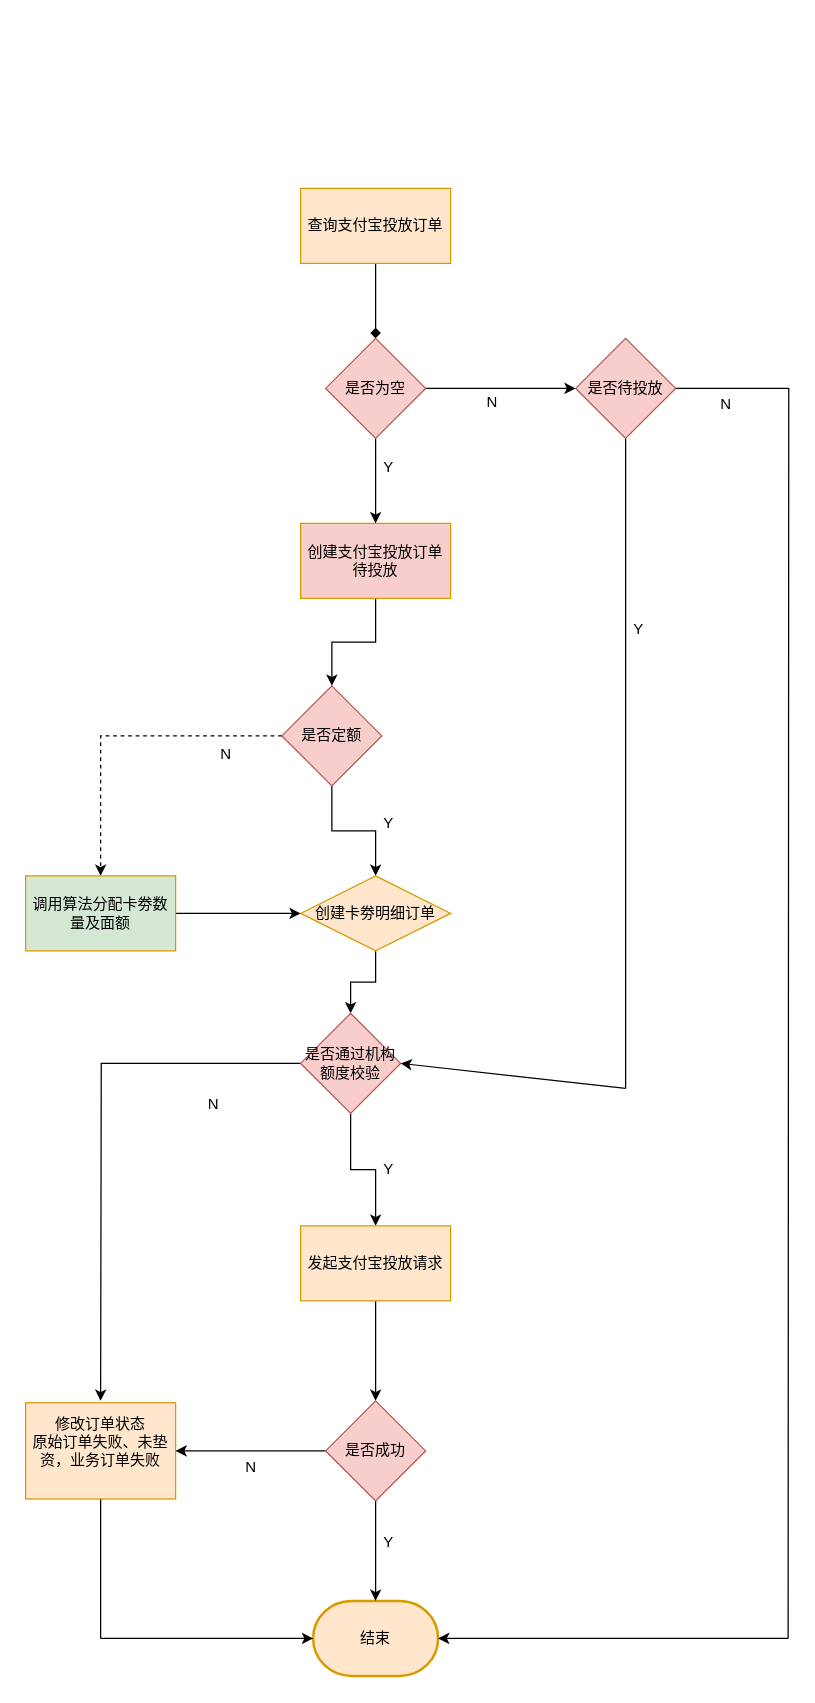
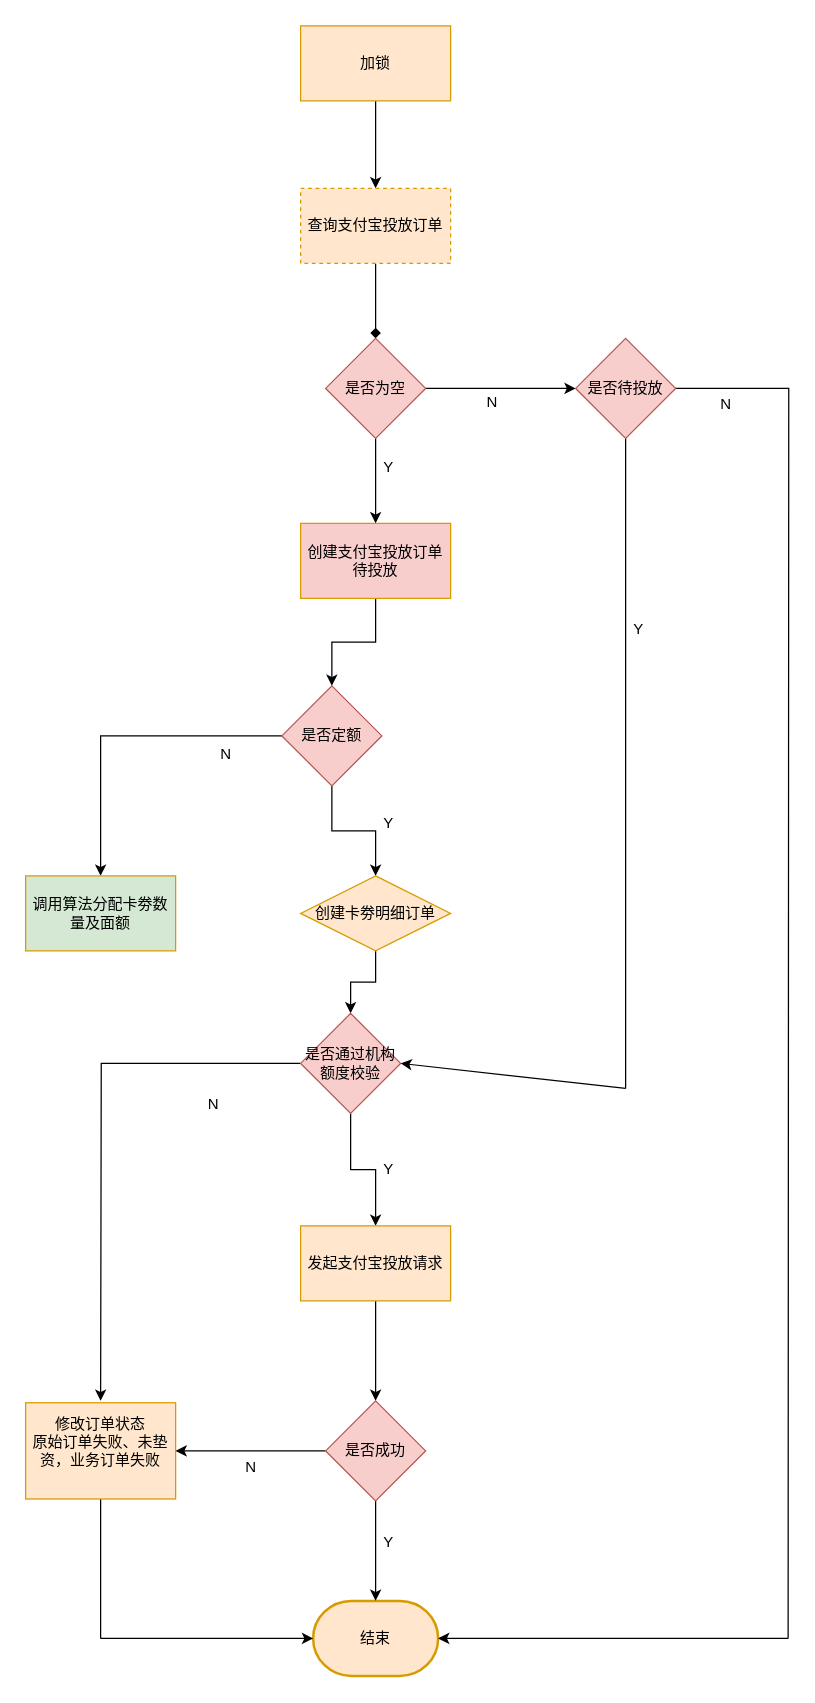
node "加锁": added
edge "加锁" -> "查询支付宝投放订单": added
node "查询支付宝投放订单": style solid -> dashed
edge "是否定额" -> "调用算法分配卡劵数量及面额": style dashed -> solid
edge "调用算法分配卡劵数量及面额" -> "创建卡劵明细订单": removed
